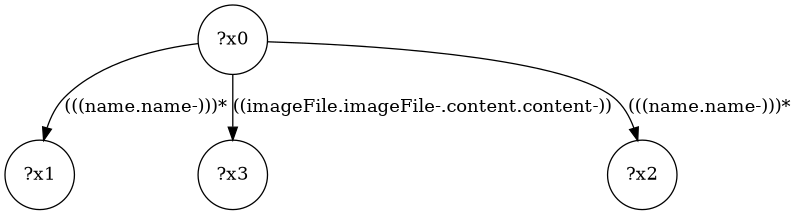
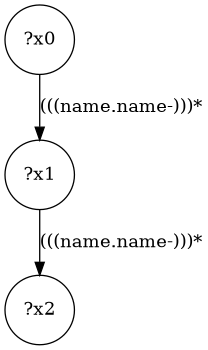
edge "?x0" -> "?x2": now "?x1" -> "?x2"
node "?x3": removed
